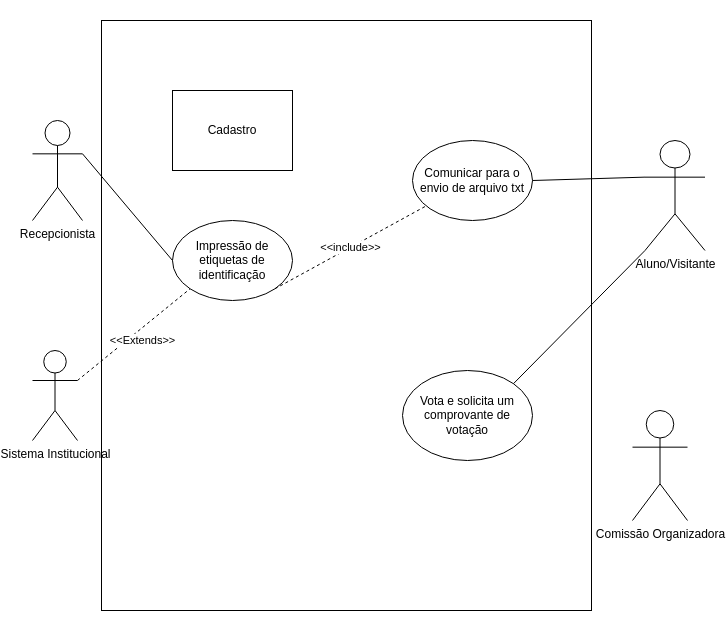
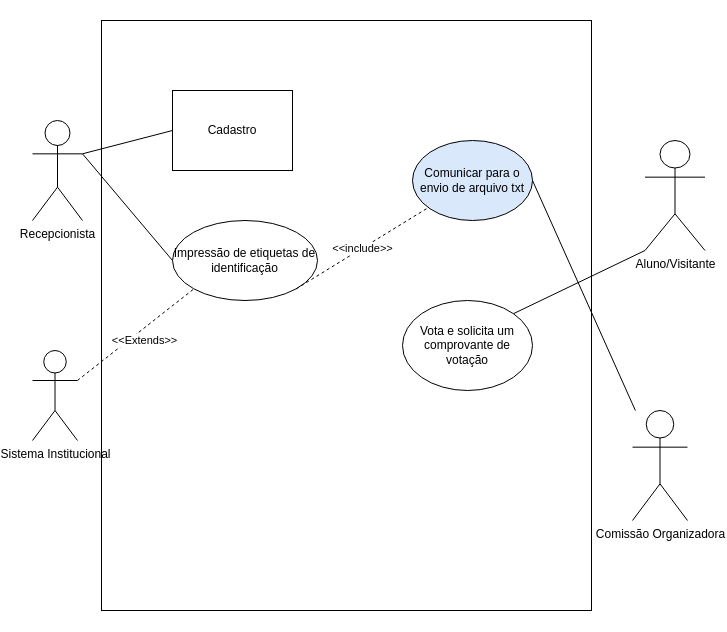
edge "Cadastro" -- "Recepcionista": added
edge "Comunicar para o envio de arquivo txt" -- "Aluno/Visitante": now "Comunicar para o envio de arquivo txt" -- "Comissão Organizadora"
node "Comunicar para o envio de arquivo txt": fillcolor #ffffff -> #dae8fc
node "Impressão de etiquetas de identificação": size 120x80 -> 145x80
node "Vota e solicita um comprovante de votação": moved (468, 416) -> (468, 346)
